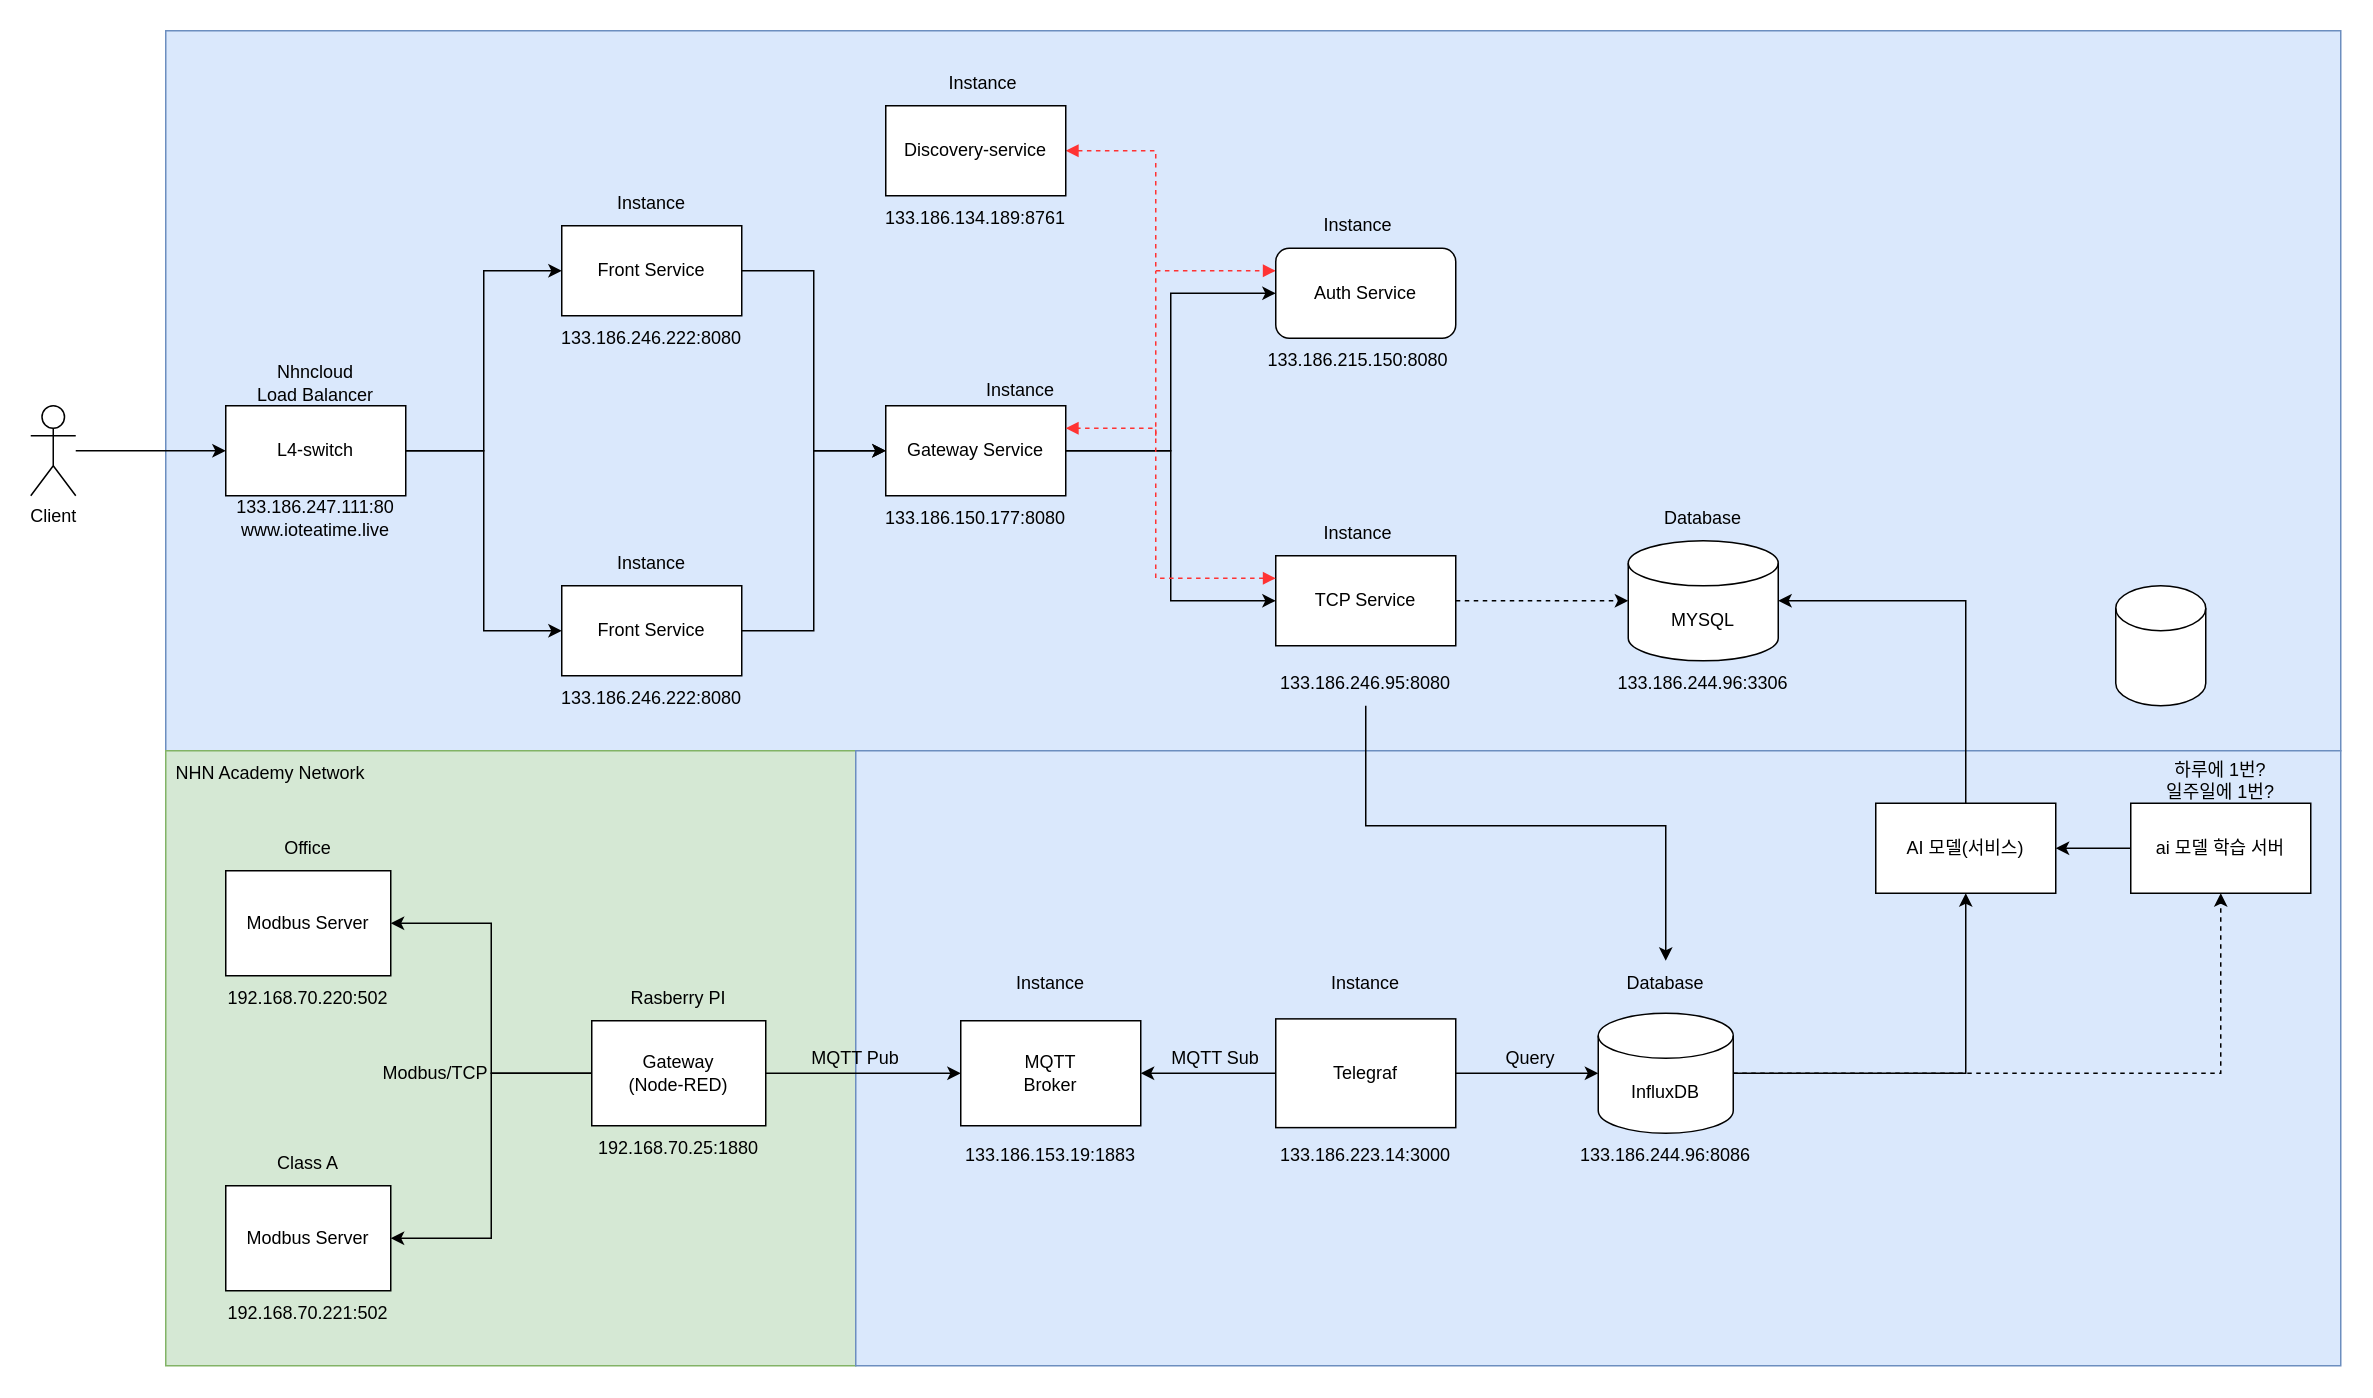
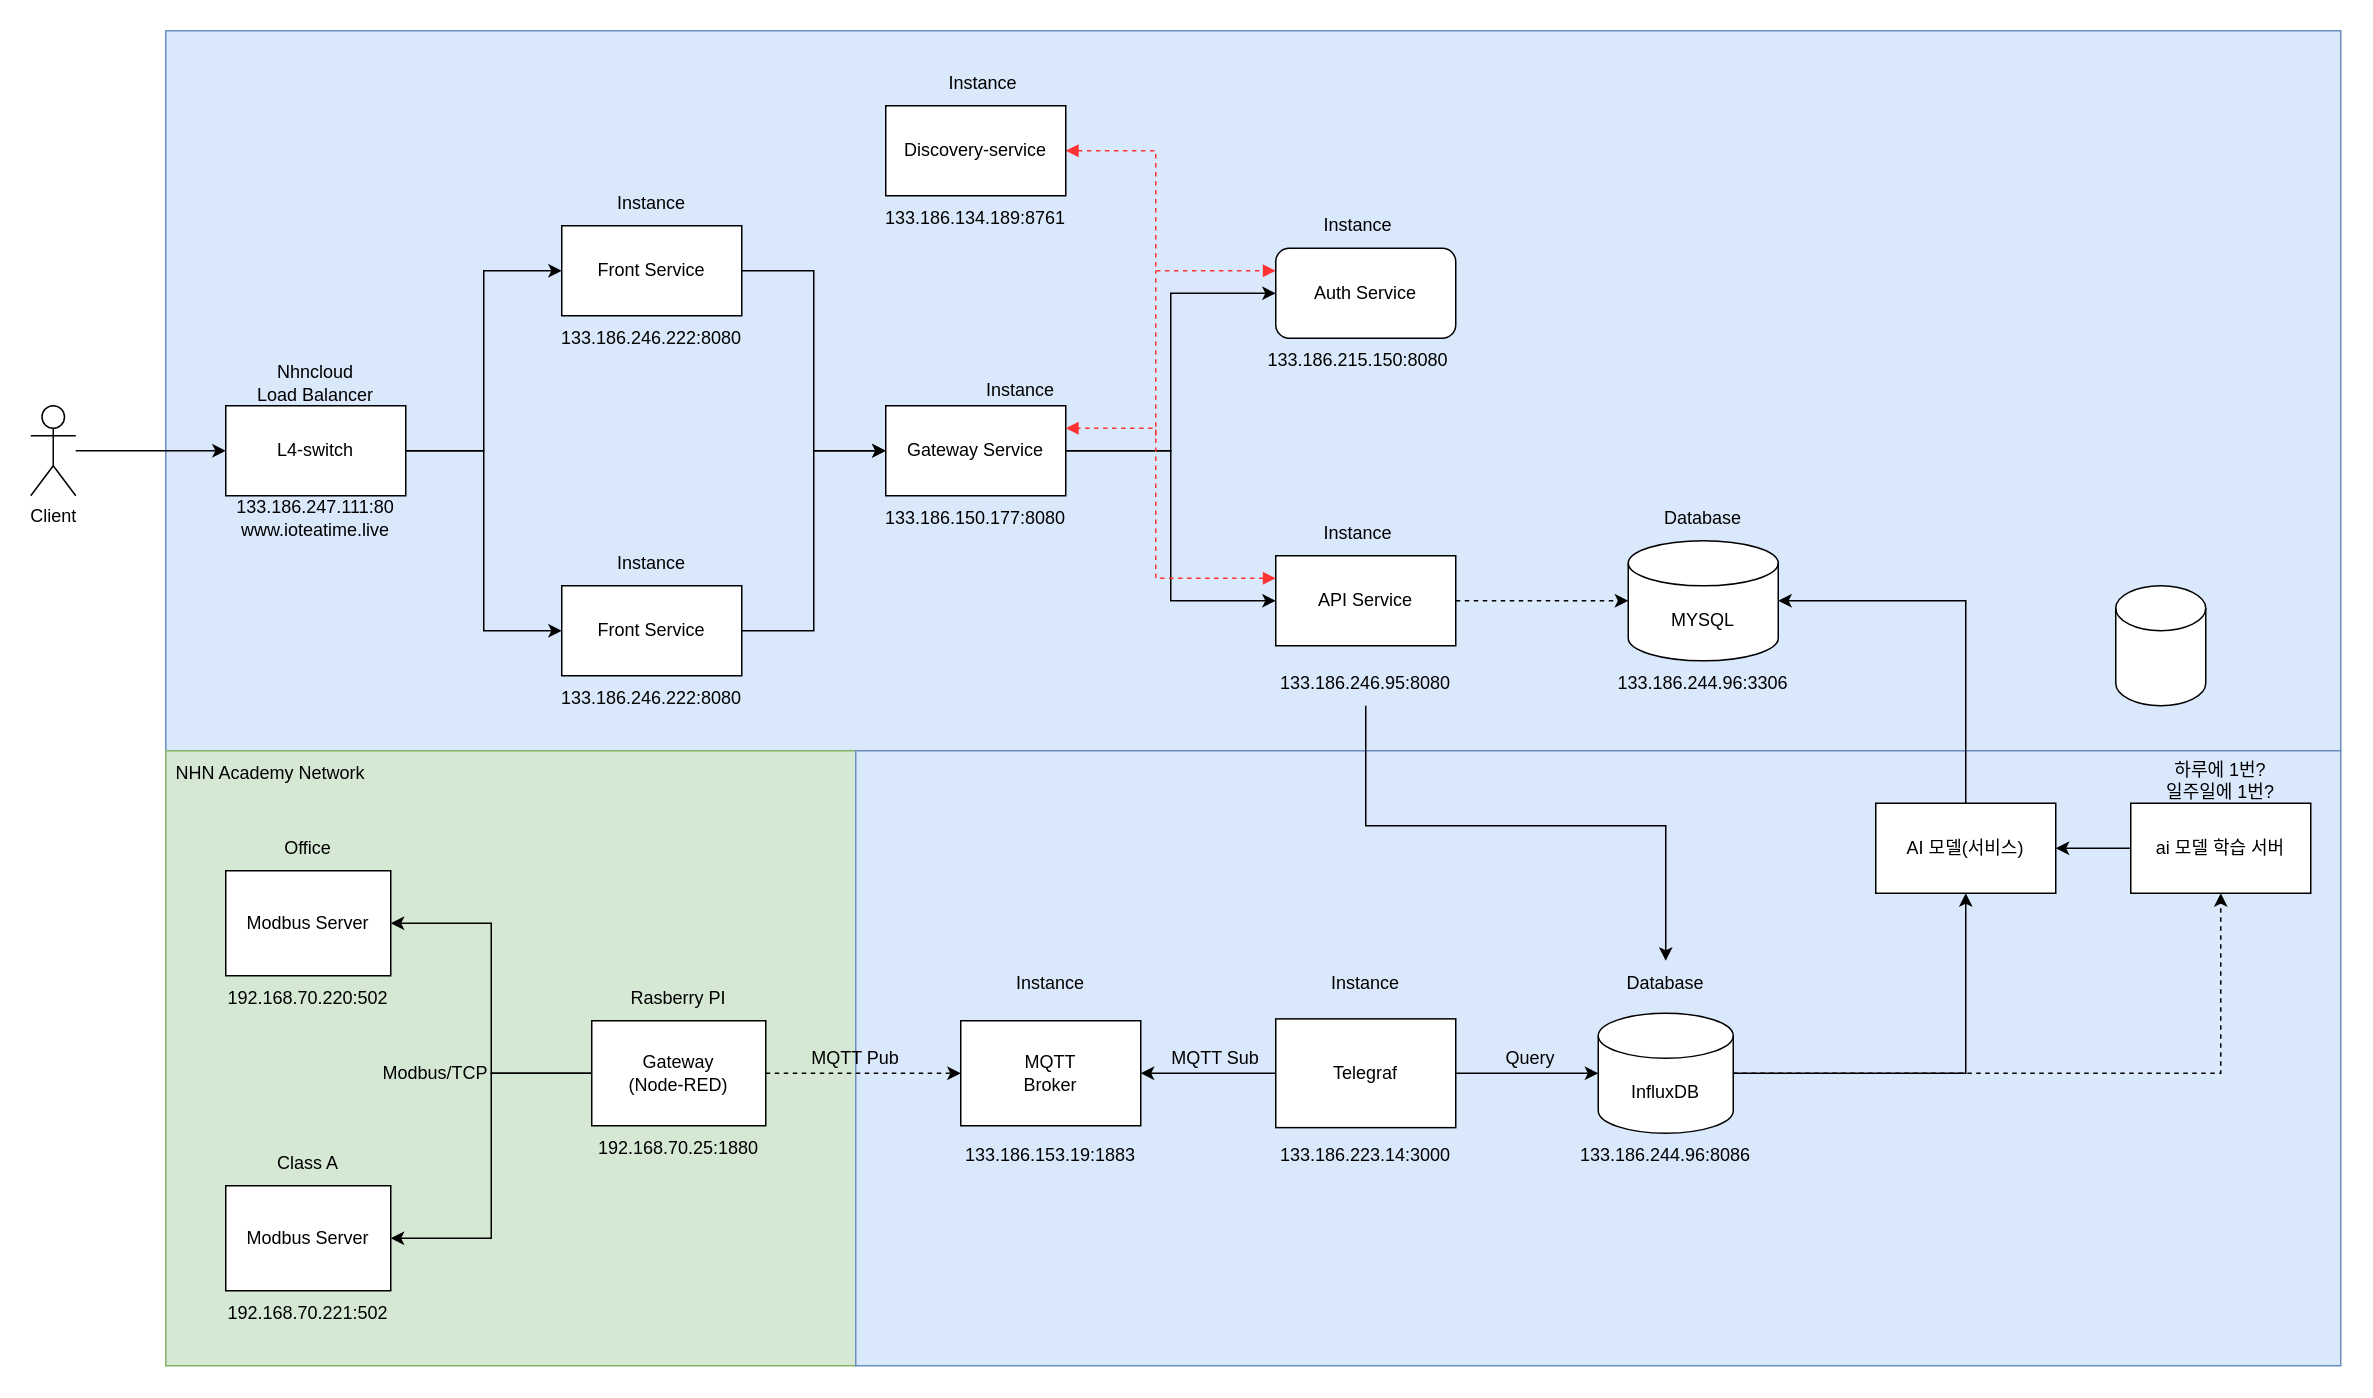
node "TCP Service": label "TCP Service" -> "API Service"
edge "Gateway (Node-RED)" -> "MQTT Broker": style solid -> dashed
